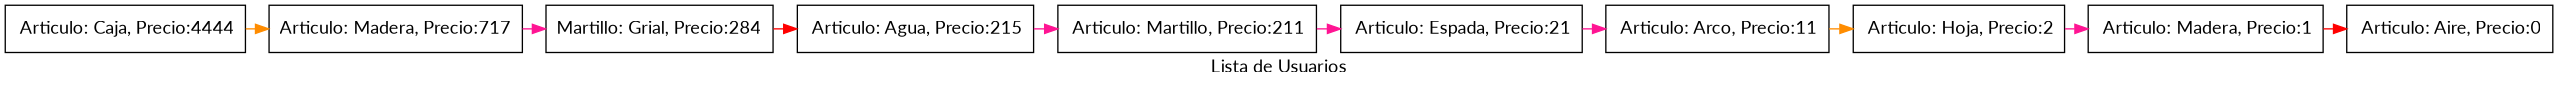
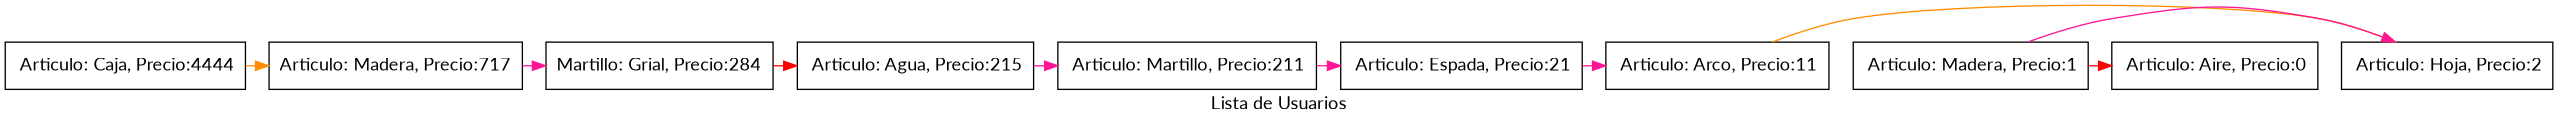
edge "Articulo: Hoja, Precio:2" -> "Articulo: Madera, Precio:1": reversed
